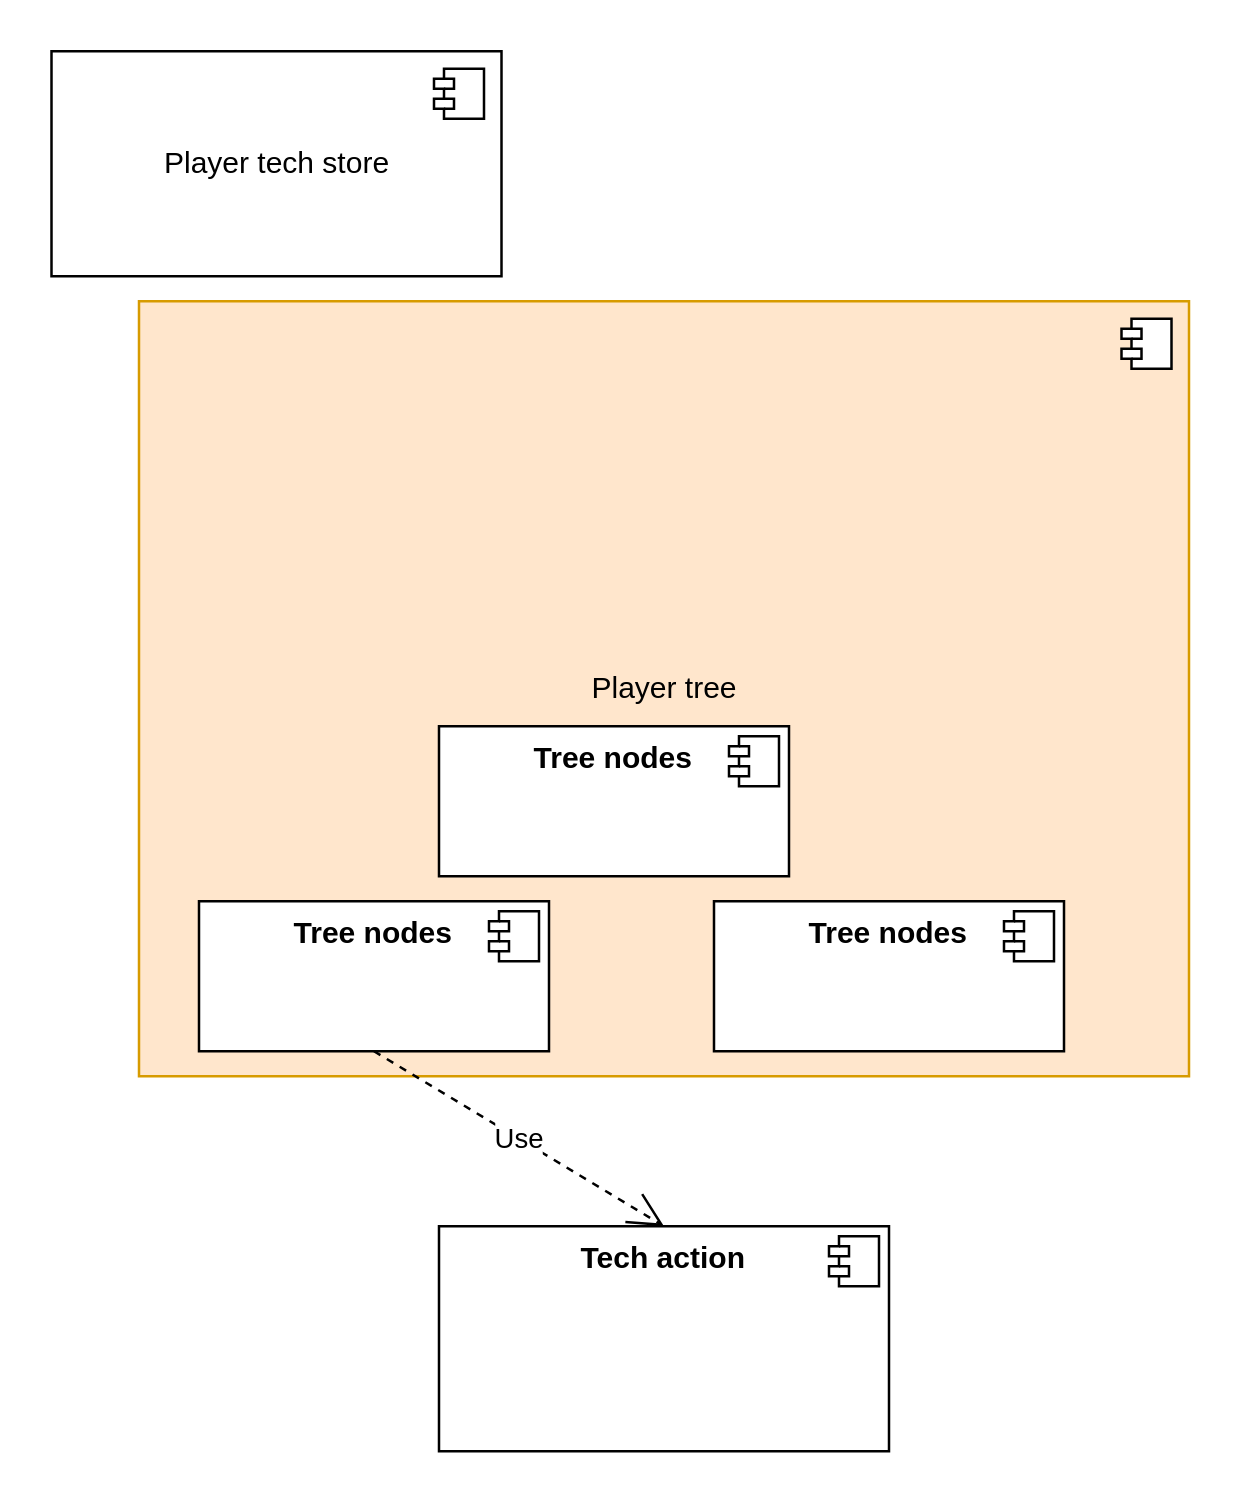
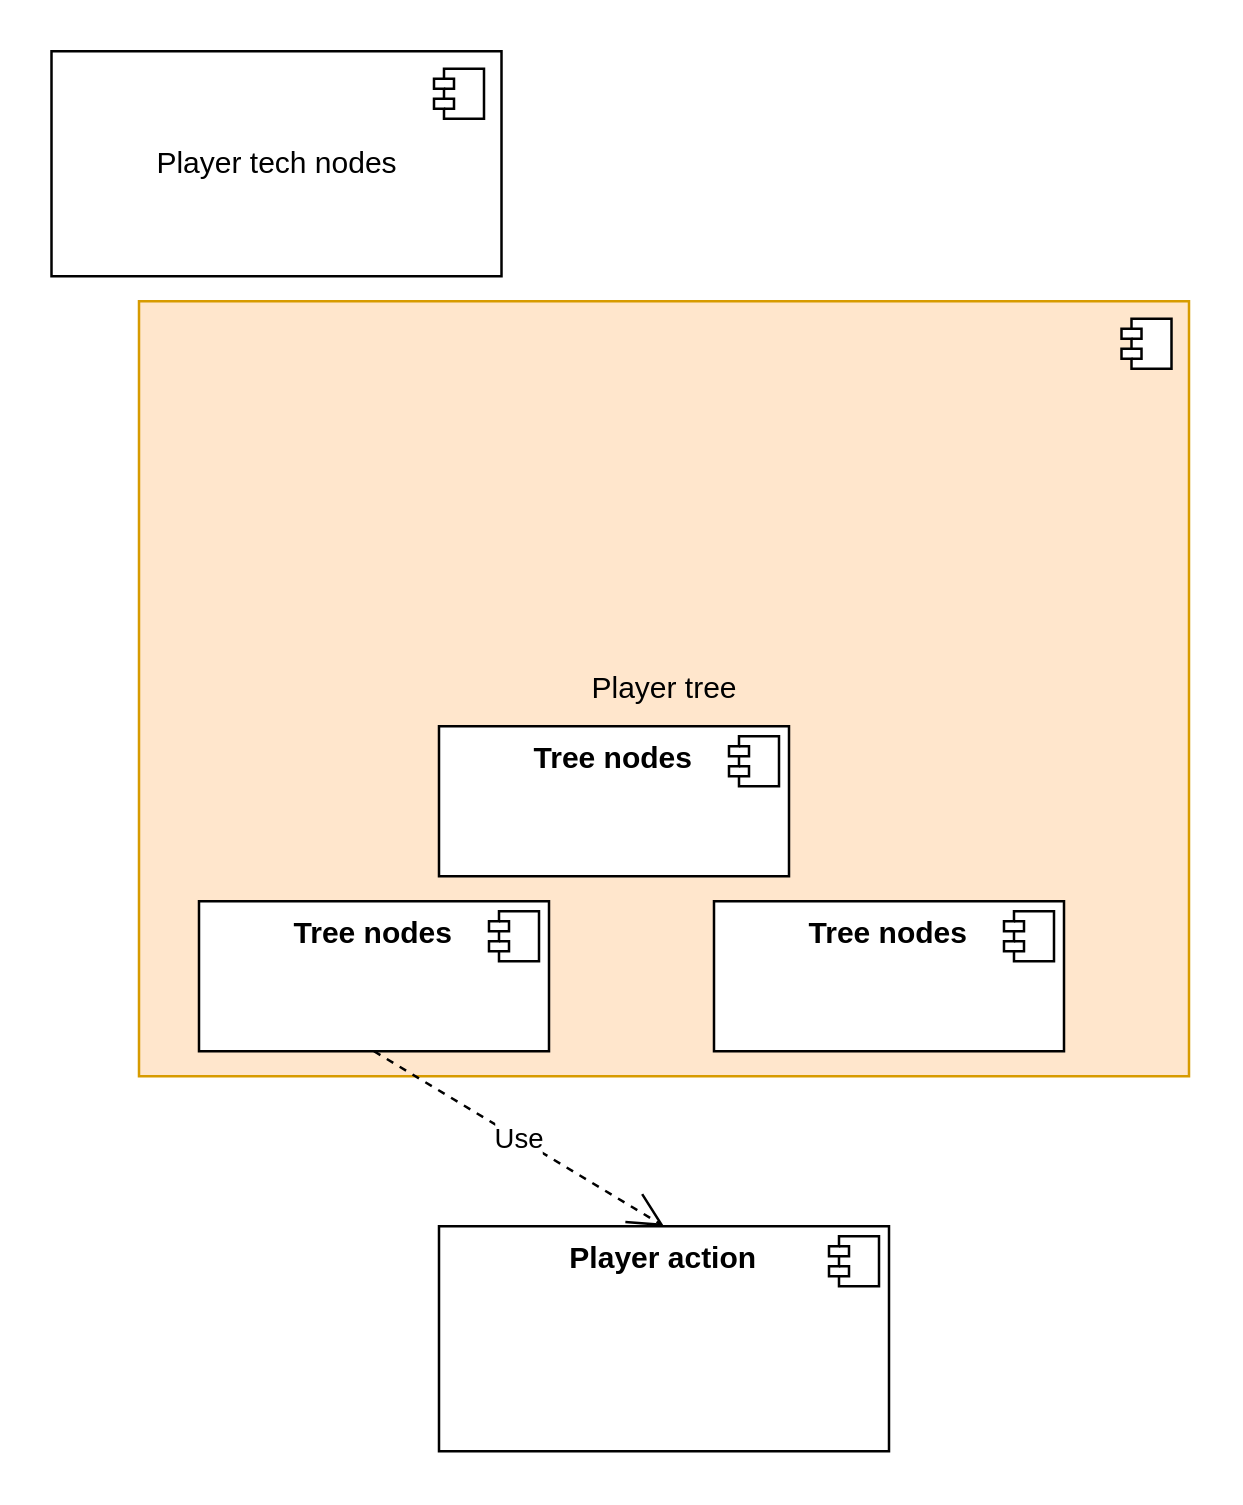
node "Player tech store": label "Player tech store" -> "Player tech nodes"
node "Tech action": label "Tech action" -> "Player action"
